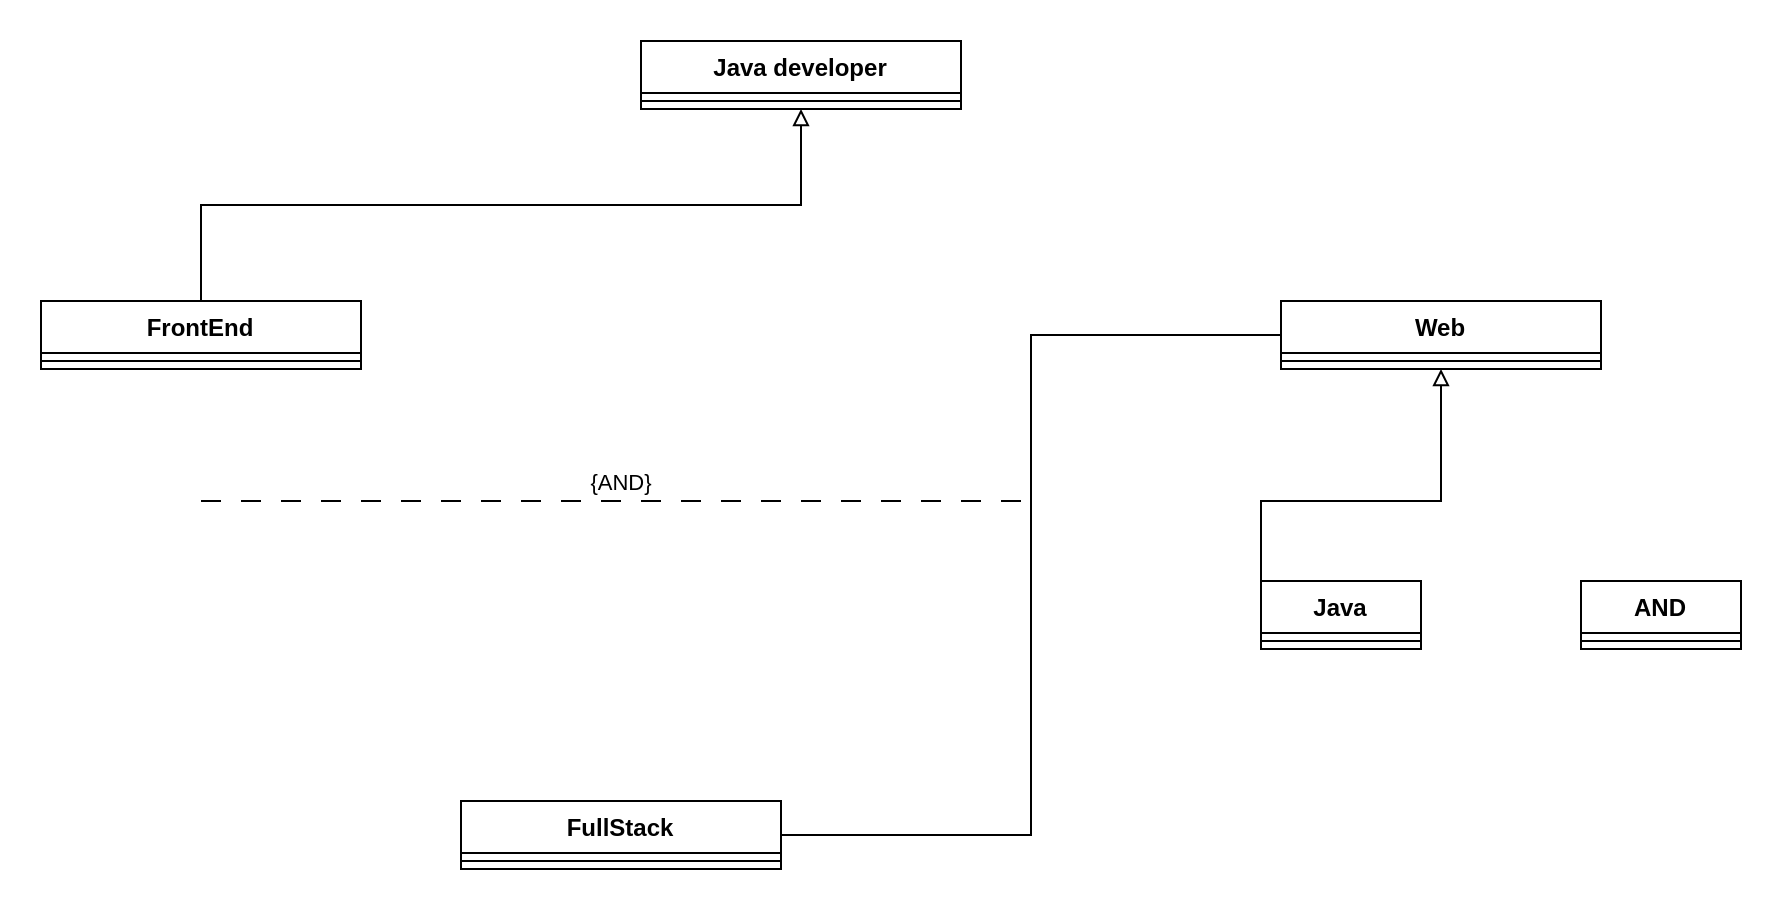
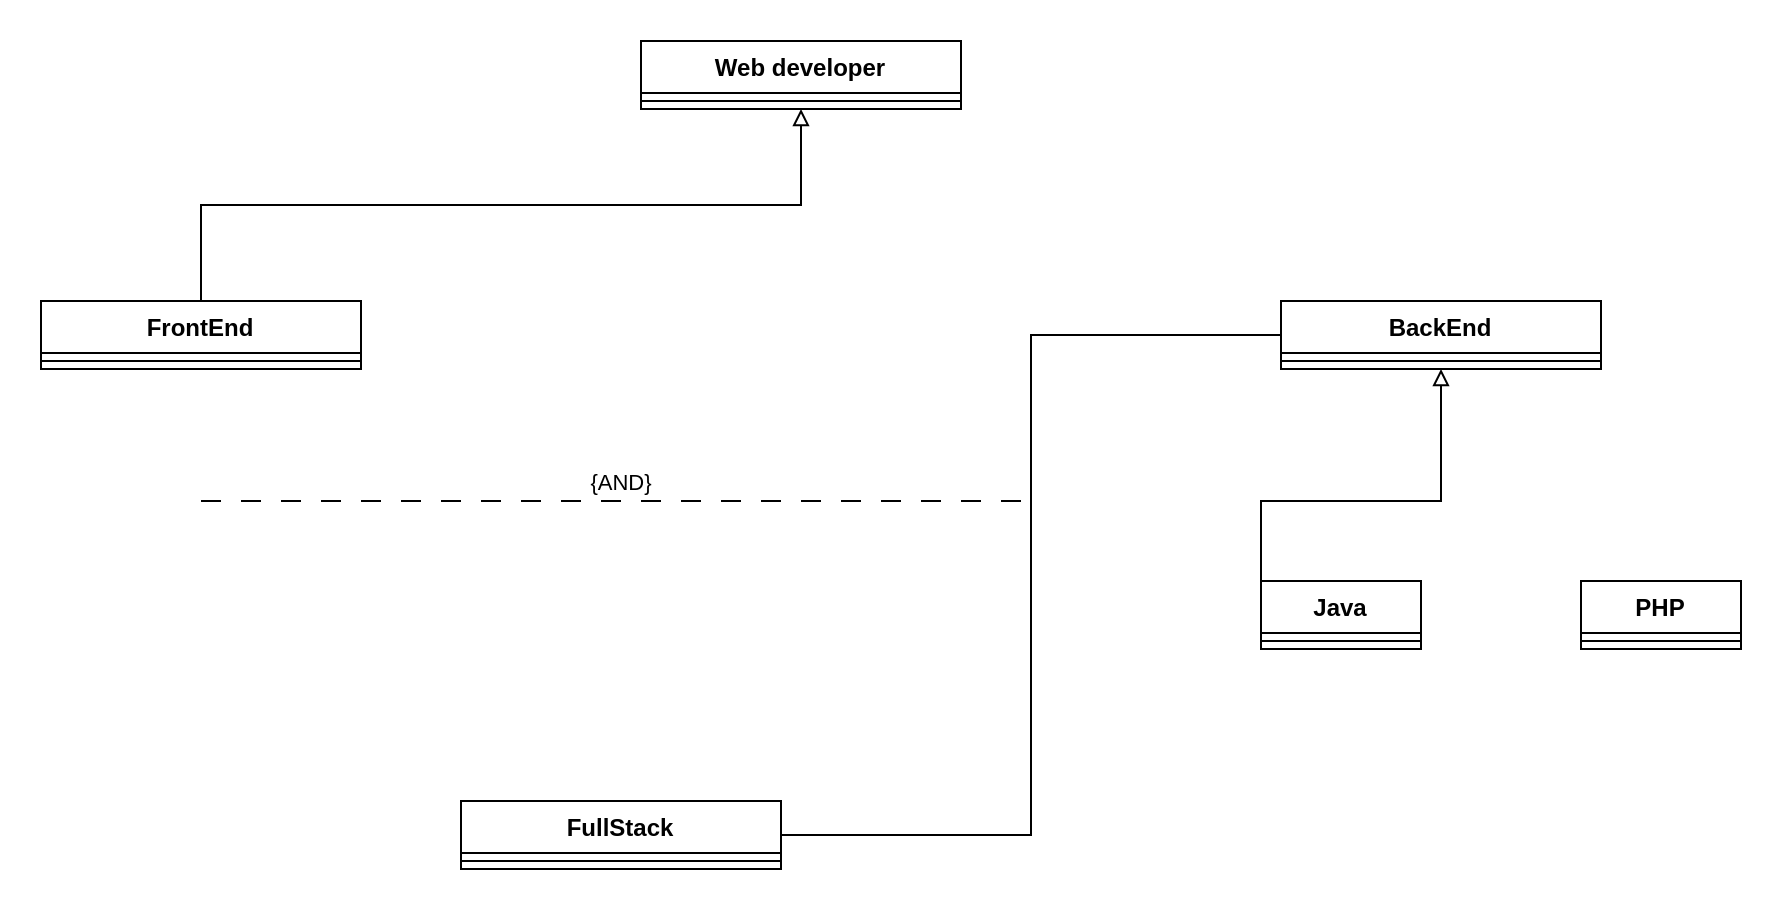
node "Java developer": label "Java developer" -> "Web developer"
node "Web": label "Web" -> "BackEnd"
node "AND": label "AND" -> "PHP"
